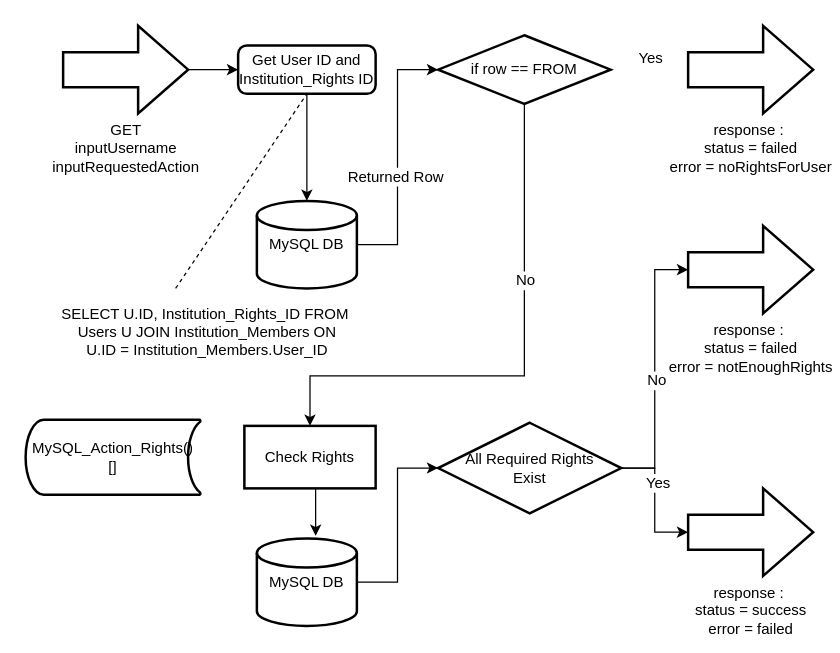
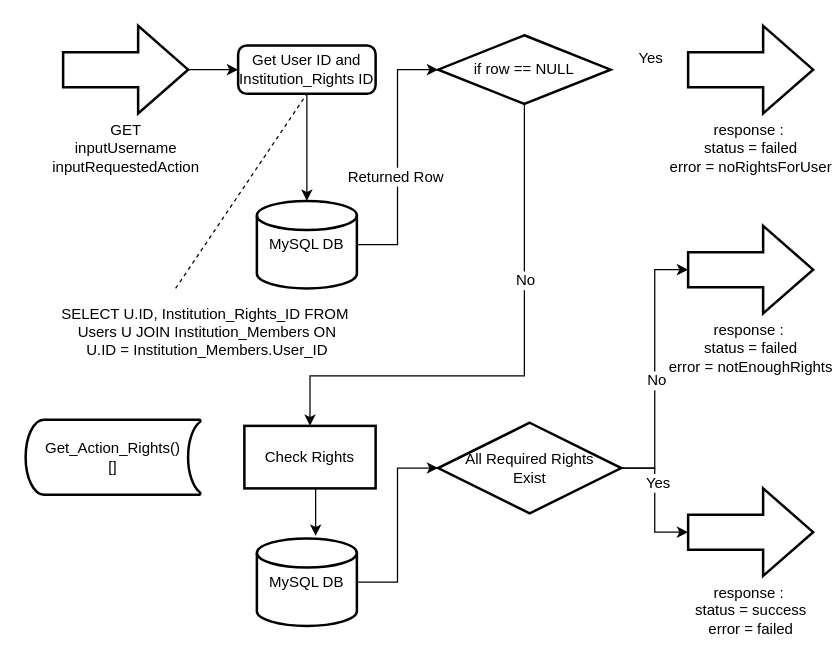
node "if row == FROM": label "if row == FROM" -> "if row == NULL"
node "MySQL_Action_Rights() []": label "MySQL_Action_Rights() []" -> "Get_Action_Rights() []"
